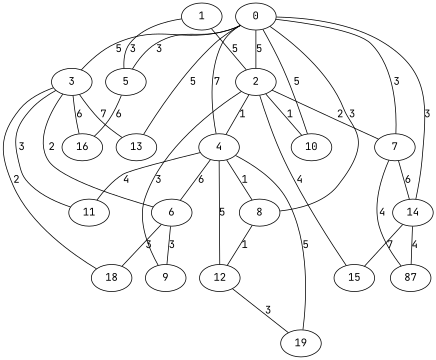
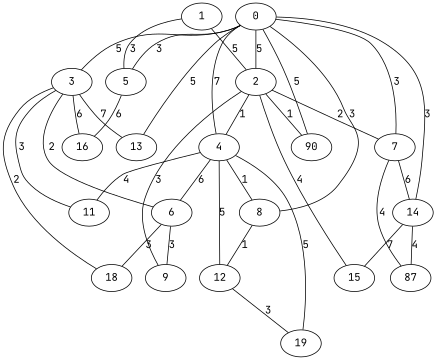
node "10": label "10" -> "90"
